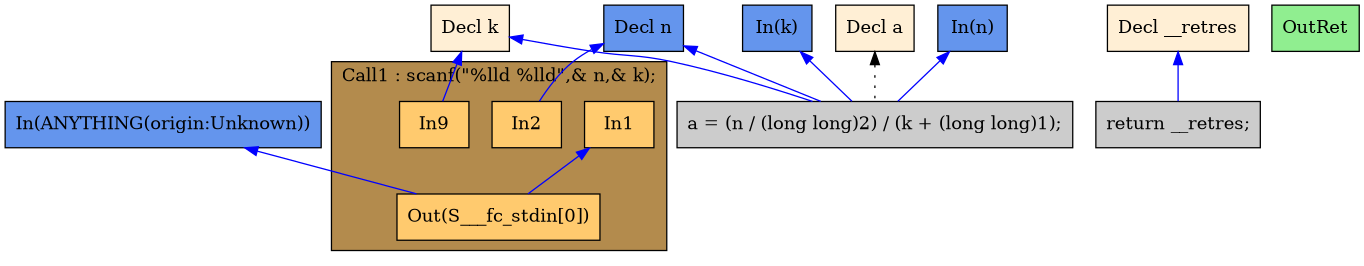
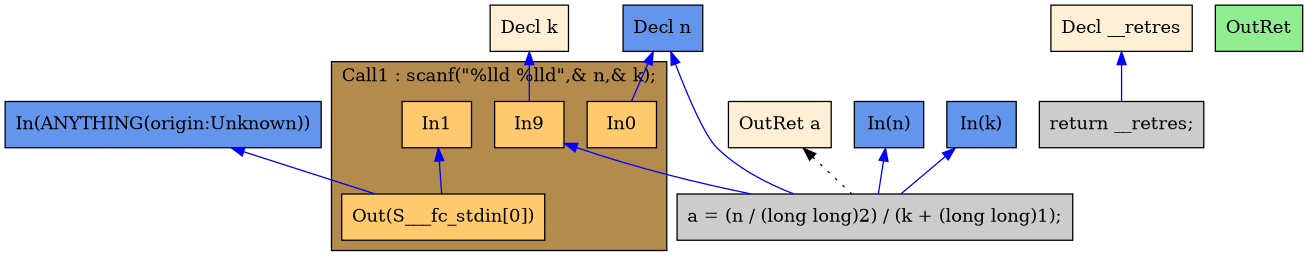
node "Decl a": label "Decl a" -> "OutRet a"
edge "a = (n / (long long)2) / (k + (long long)1);" -> "Decl k": now "a = (n / (long long)2) / (k + (long long)1);" -> "In9"
node "In2": label "In2" -> "In0"
